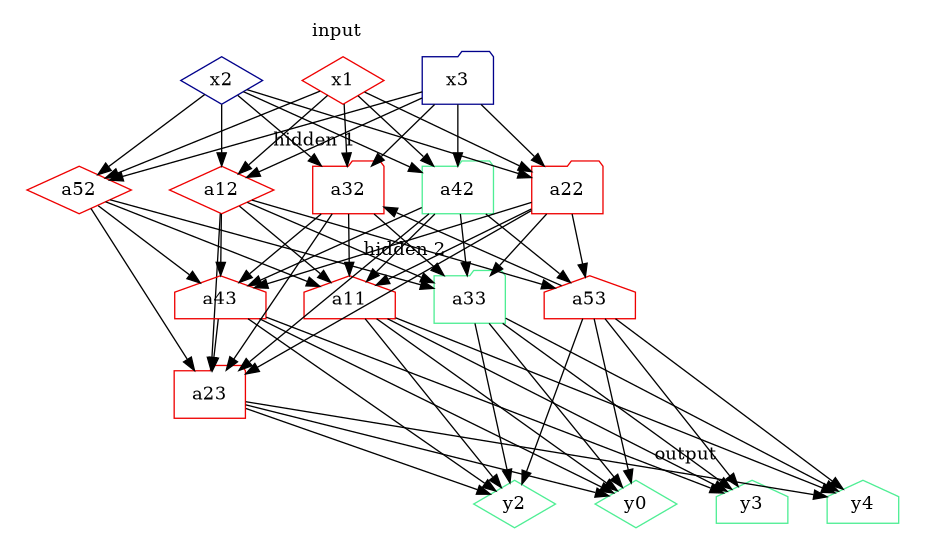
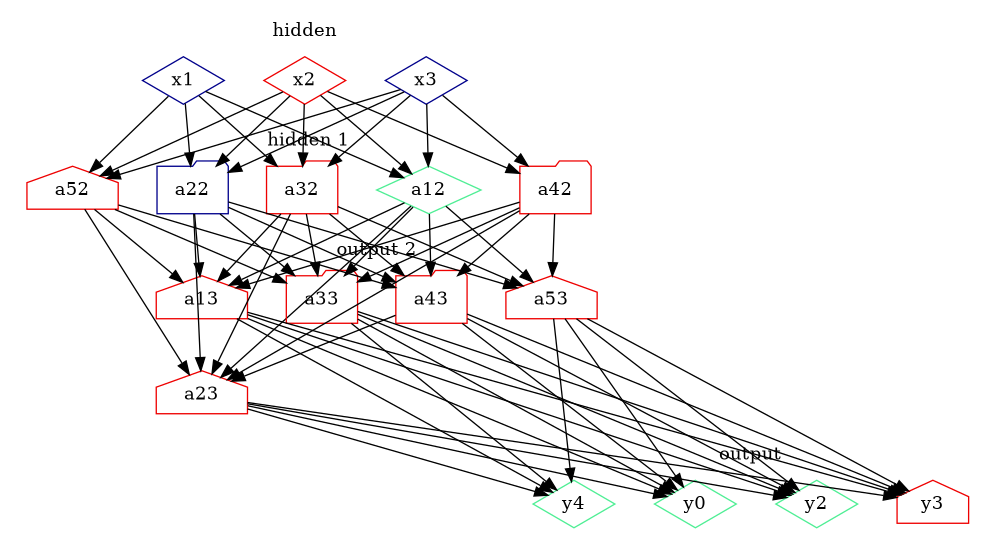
cluster "input": label "input" -> "hidden"
node "x2": color blue4 -> red2
node "x1": color red2 -> blue4
node "x3": shape folder -> diamond
edge "x1" -> "a42": removed
node "a52": shape diamond -> house
node "a12": color red2 -> seagreen2
node "a42": color seagreen2 -> red2
node "a22": color red2 -> blue4
cluster "hidden 2": label "hidden 2" -> "output 2"
edge "a53" -> "a32": reversed
node "a43": shape house -> folder
node "a11": label "a11" -> "a13"
node "a33": color seagreen2 -> red2
node "a23": shape folder -> house
edge "a23" -> "y3": added
node "y3": color seagreen2 -> red2
node "y4": shape house -> diamond
